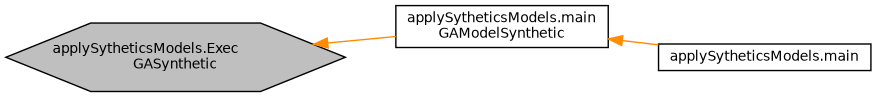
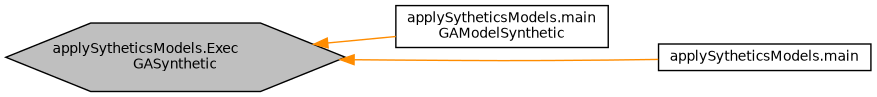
edge "applySytheticsModels.main" -> "applySytheticsModels.main GAModelSynthetic": now "applySytheticsModels.main" -> "applySytheticsModels.Exec GASynthetic"
